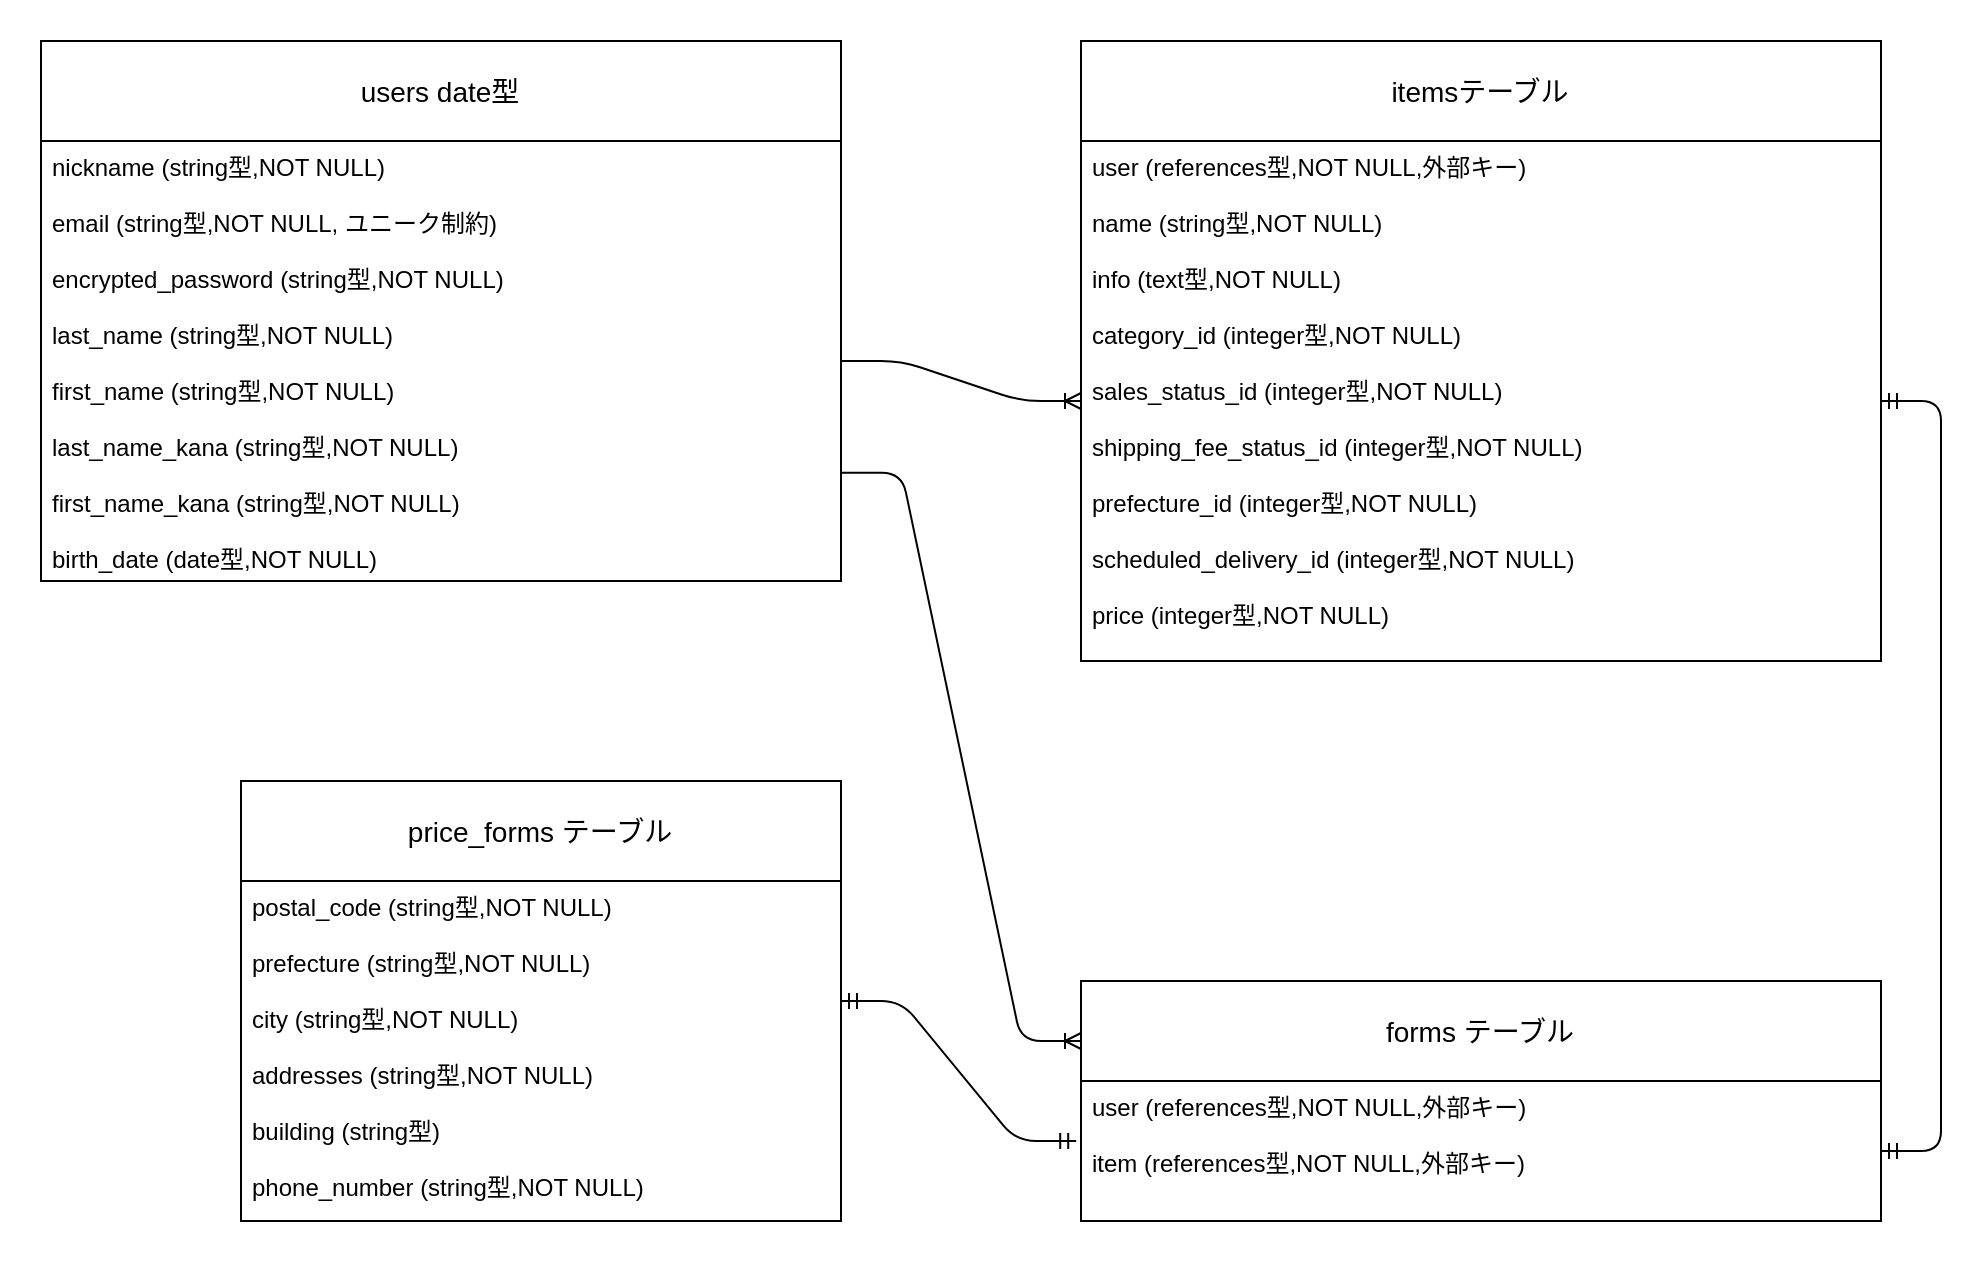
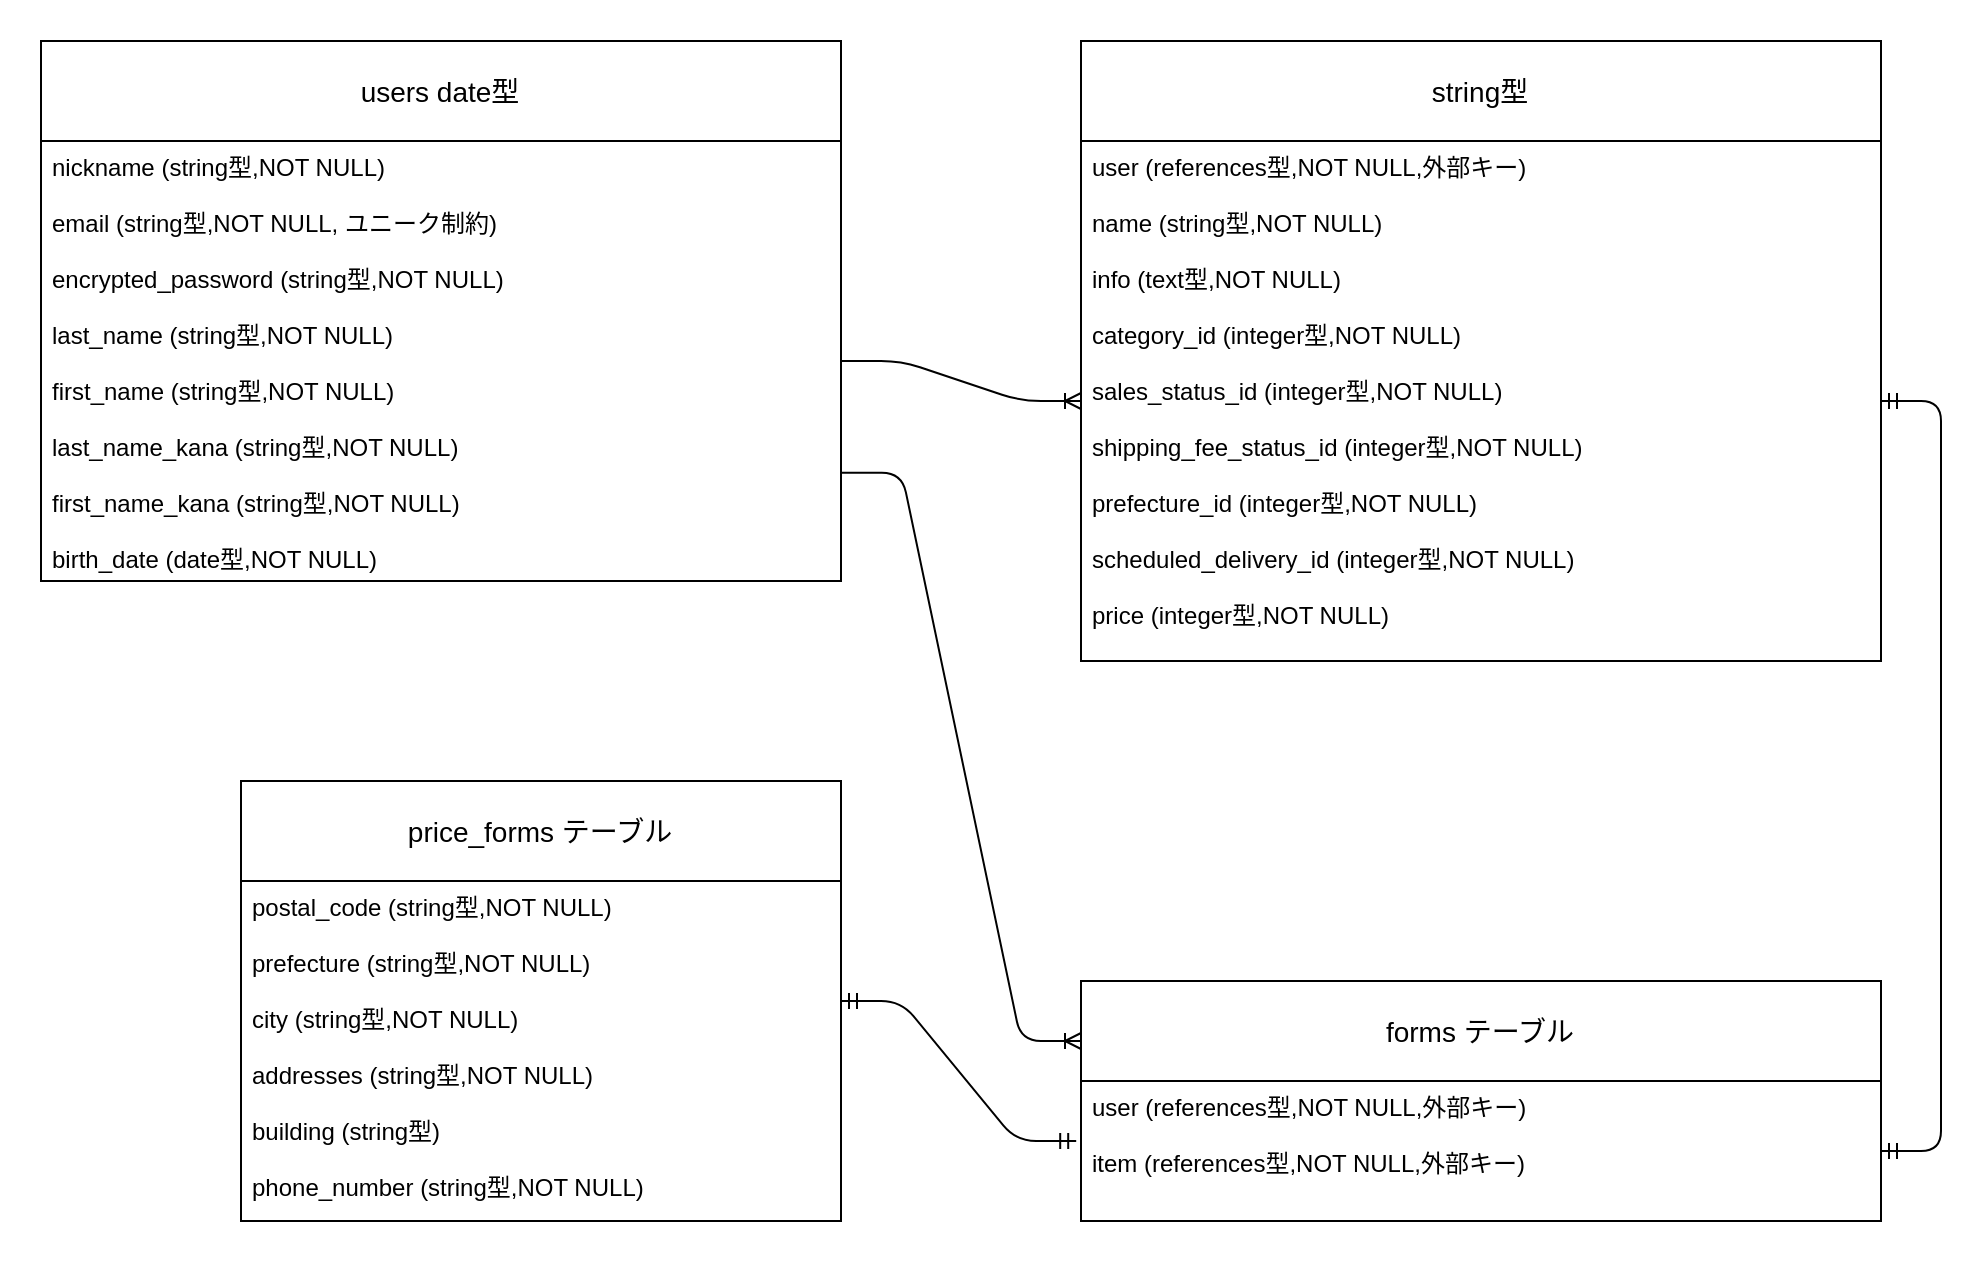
node "itemsテーブル": label "itemsテーブル" -> "string型"
